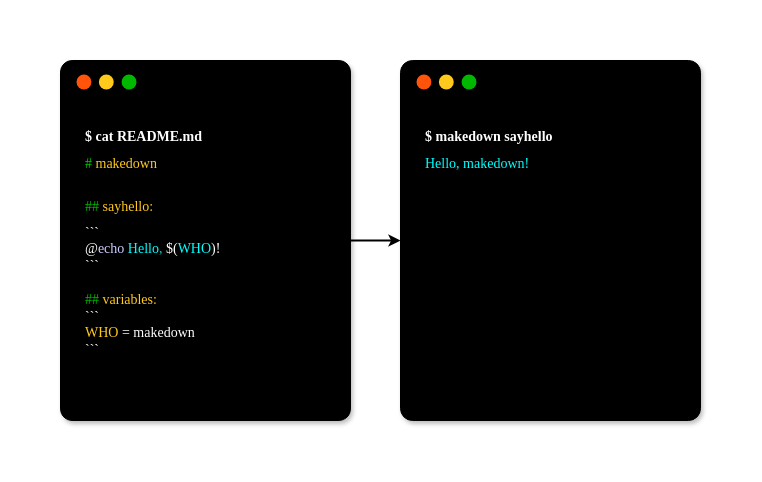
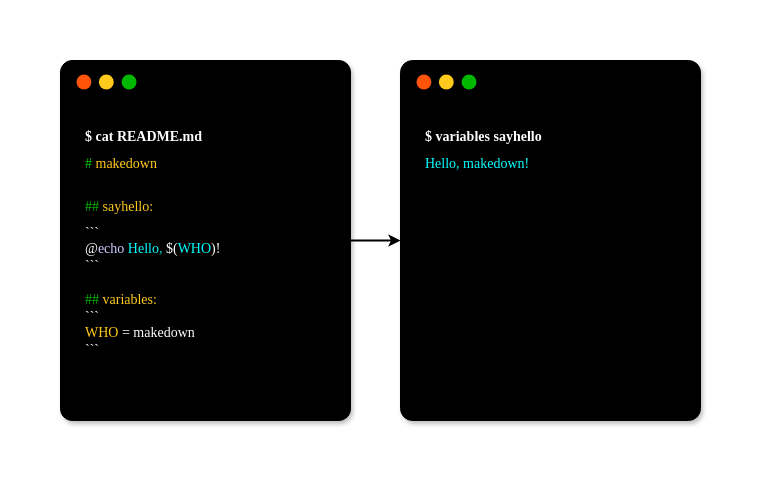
node "$ makedown sayhello Hello, makedown!": label "$ makedown sayhello Hello, makedown!" -> "$ variables sayhello Hello, makedown!"
